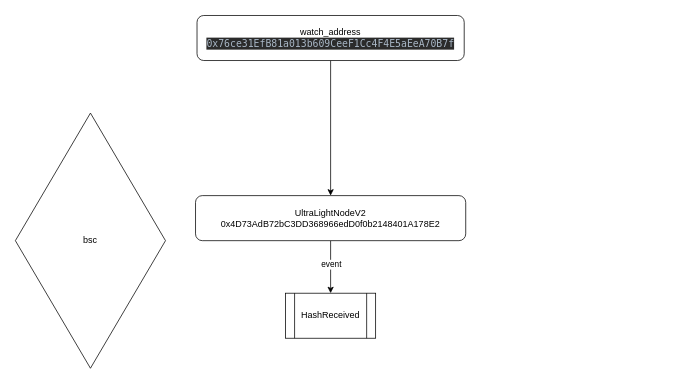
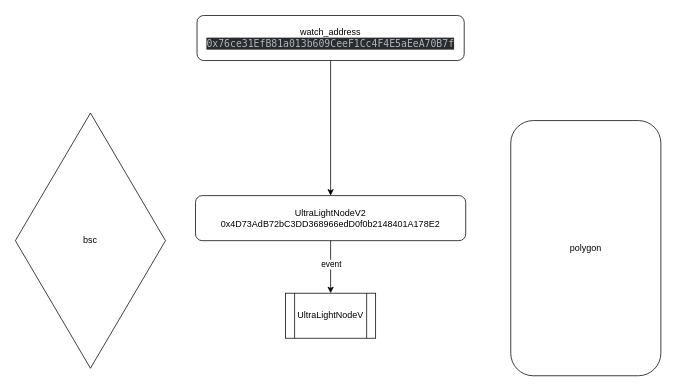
node "polygon": added
node "HashReceived": label "HashReceived" -> "UltraLightNodeV"
